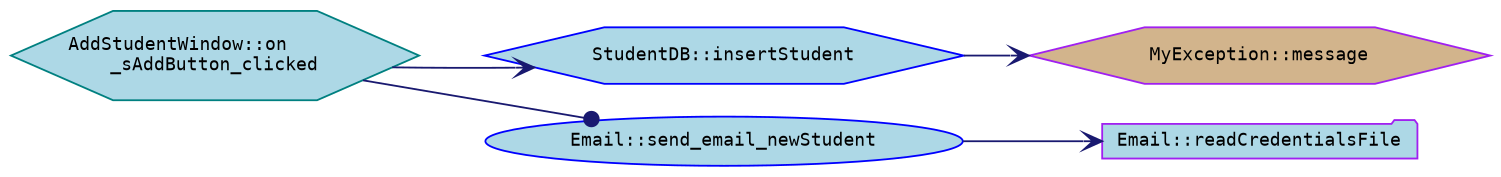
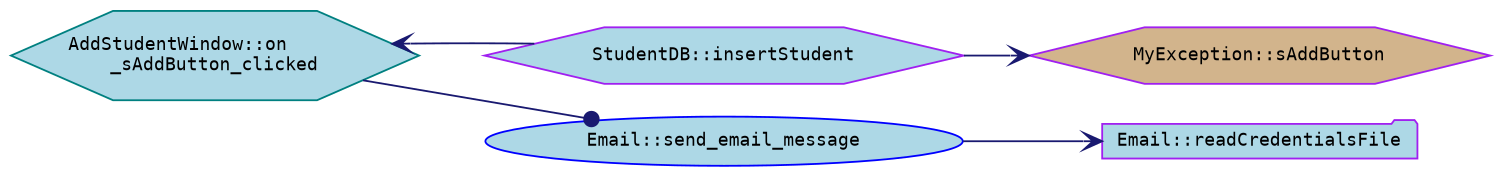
node "StudentDB::insertStudent": color blue -> purple
node "MyException::message": label "MyException::message" -> "MyException::sAddButton"
edge "AddStudentWindow::on _sAddButton_clicked" -> "StudentDB::insertStudent": reversed
node "Email::send_email_newStudent": label "Email::send_email_newStudent" -> "Email::send_email_message"
